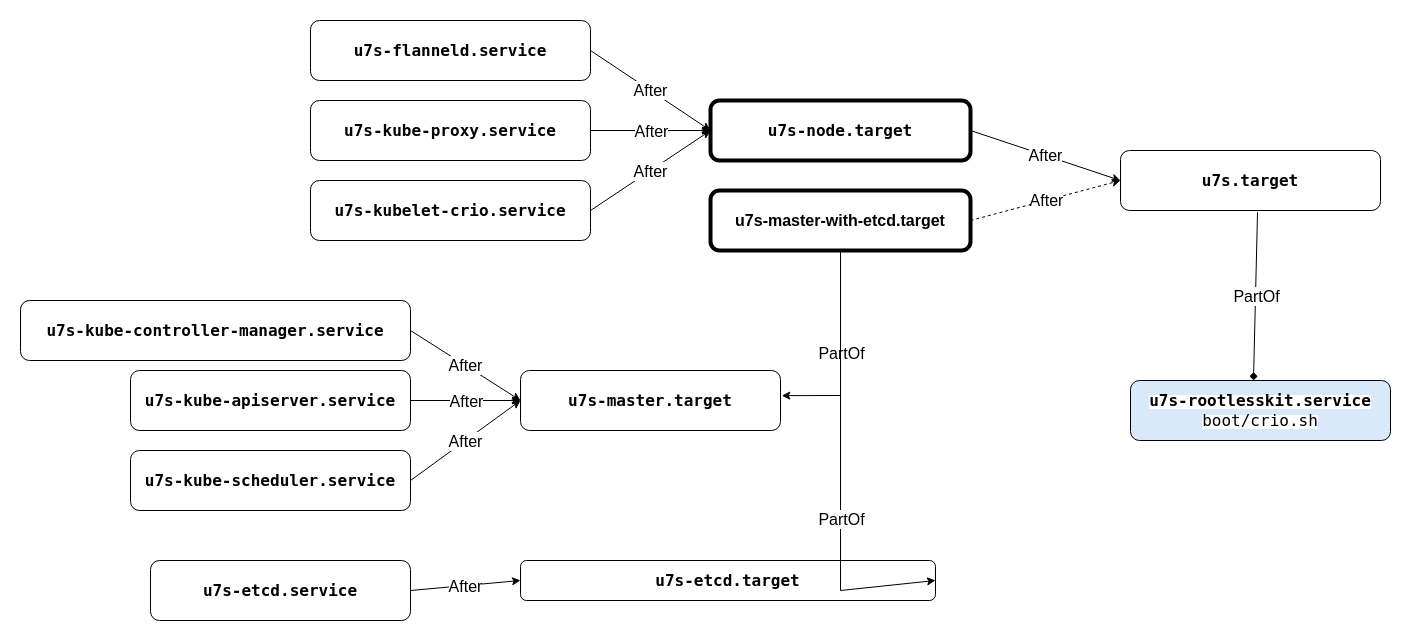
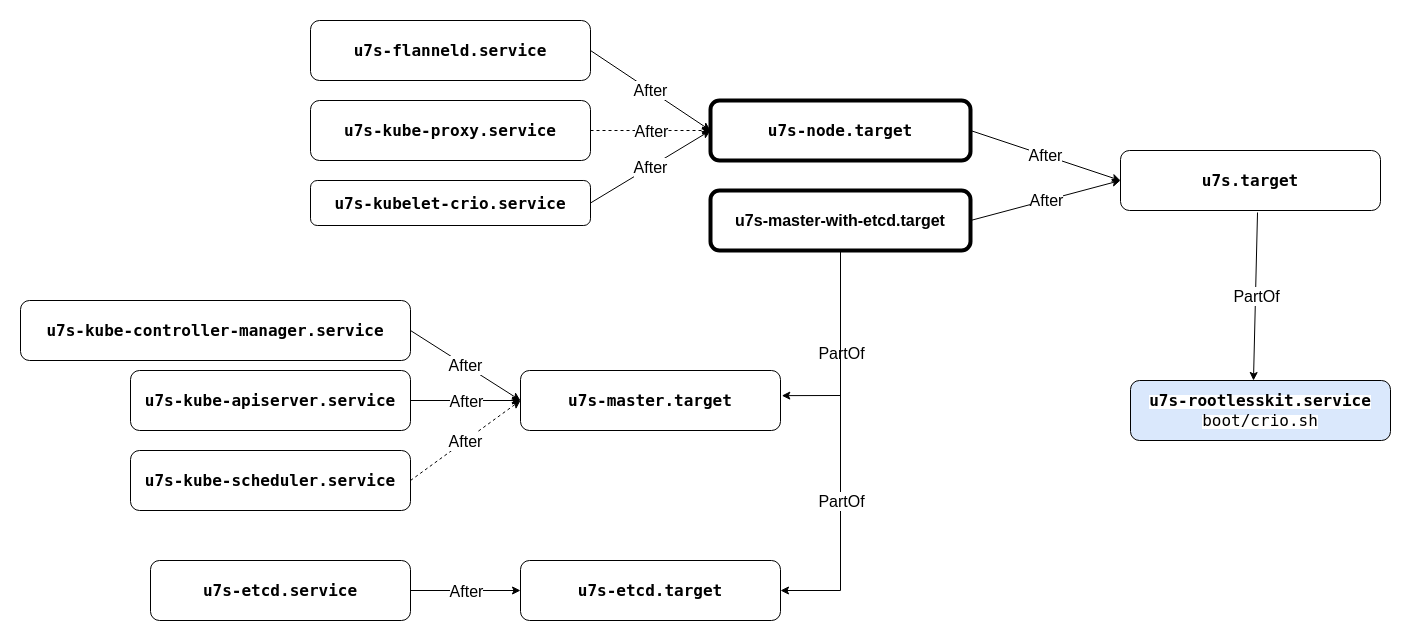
edge "u7s-kube-proxy.service" -> "u7s-node.target": style solid -> dashed
node "u7s-kubelet-crio.service": size 280x60 -> 280x45
edge "u7s-master-with-etcd.target" -> "u7s.target": style dashed -> solid
edge "u7s.target" -> "u7s-rootlesskit.service boot/crio.sh": arrowhead diamond -> classic
edge "u7s-kube-scheduler.service" -> "u7s-master.target": style solid -> dashed
node "u7s-etcd.target": size 415x40 -> 260x60
